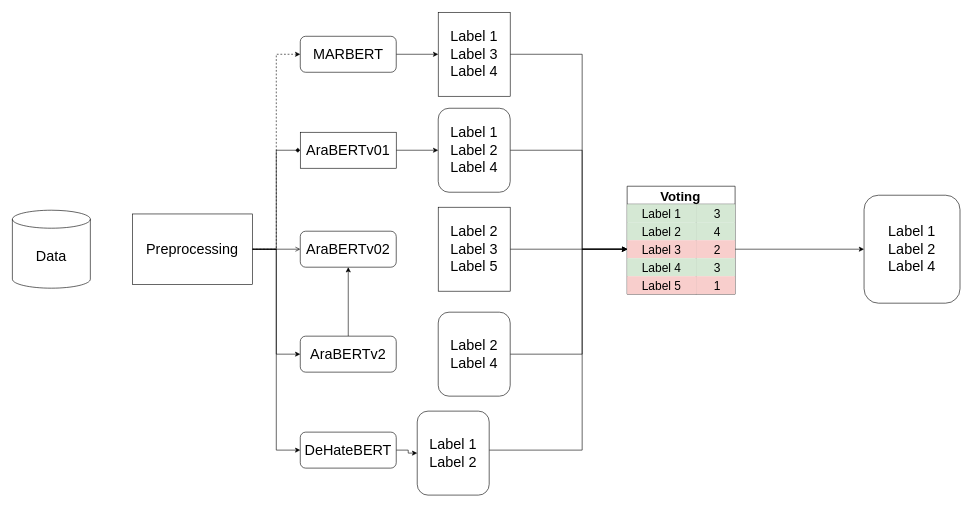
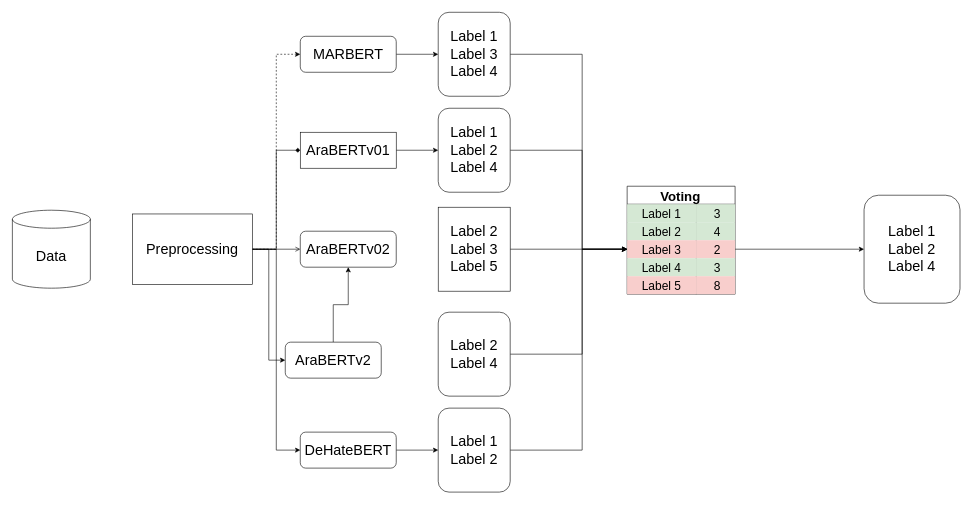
node "Label 1 Label 3 Label 4": shape rectangle -> rounded rectangle
node "1": label "1" -> "8"
node "AraBERTv2": moved (348, 354) -> (333, 360)
node "Label 1 Label 2": moved (453, 453) -> (474, 450)
